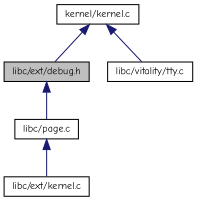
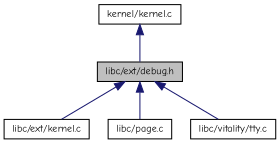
edge "libc/vitality/tty.c" -> "kernel/kernel.c": now "libc/vitality/tty.c" -> "libc/ext/debug.h"
edge "libc/ext/kernel.c" -> "libc/page.c": now "libc/ext/kernel.c" -> "libc/ext/debug.h"
